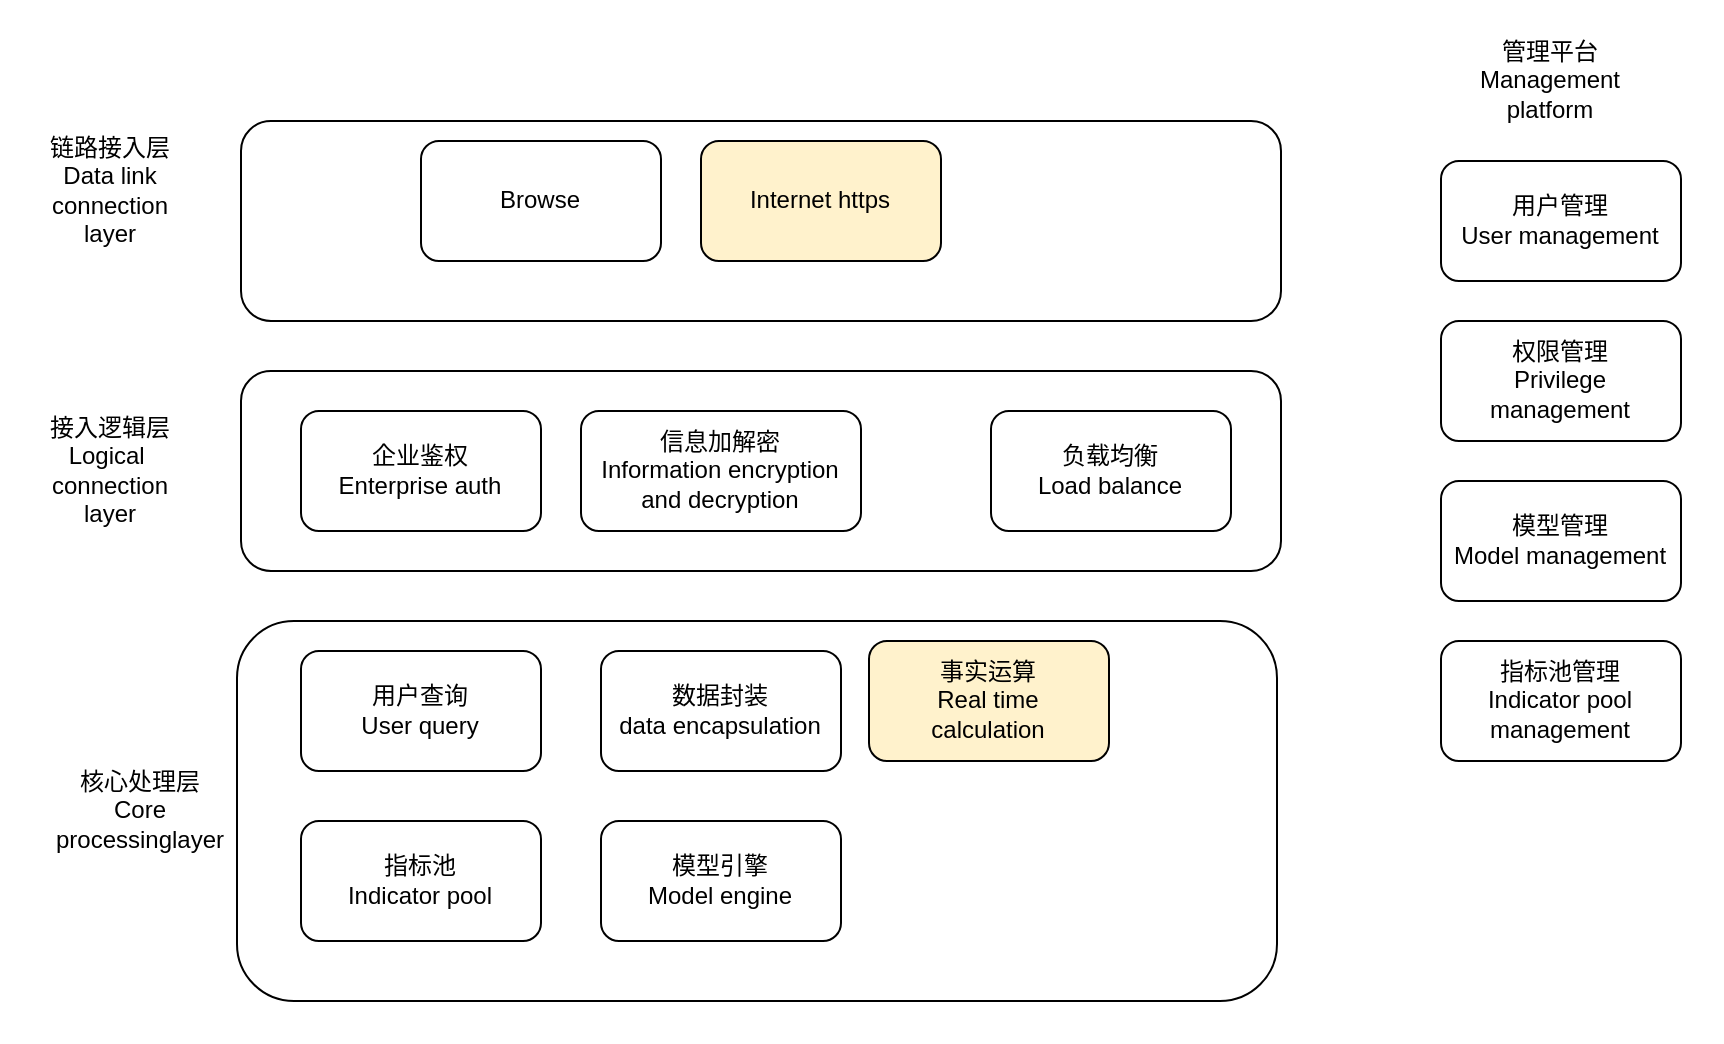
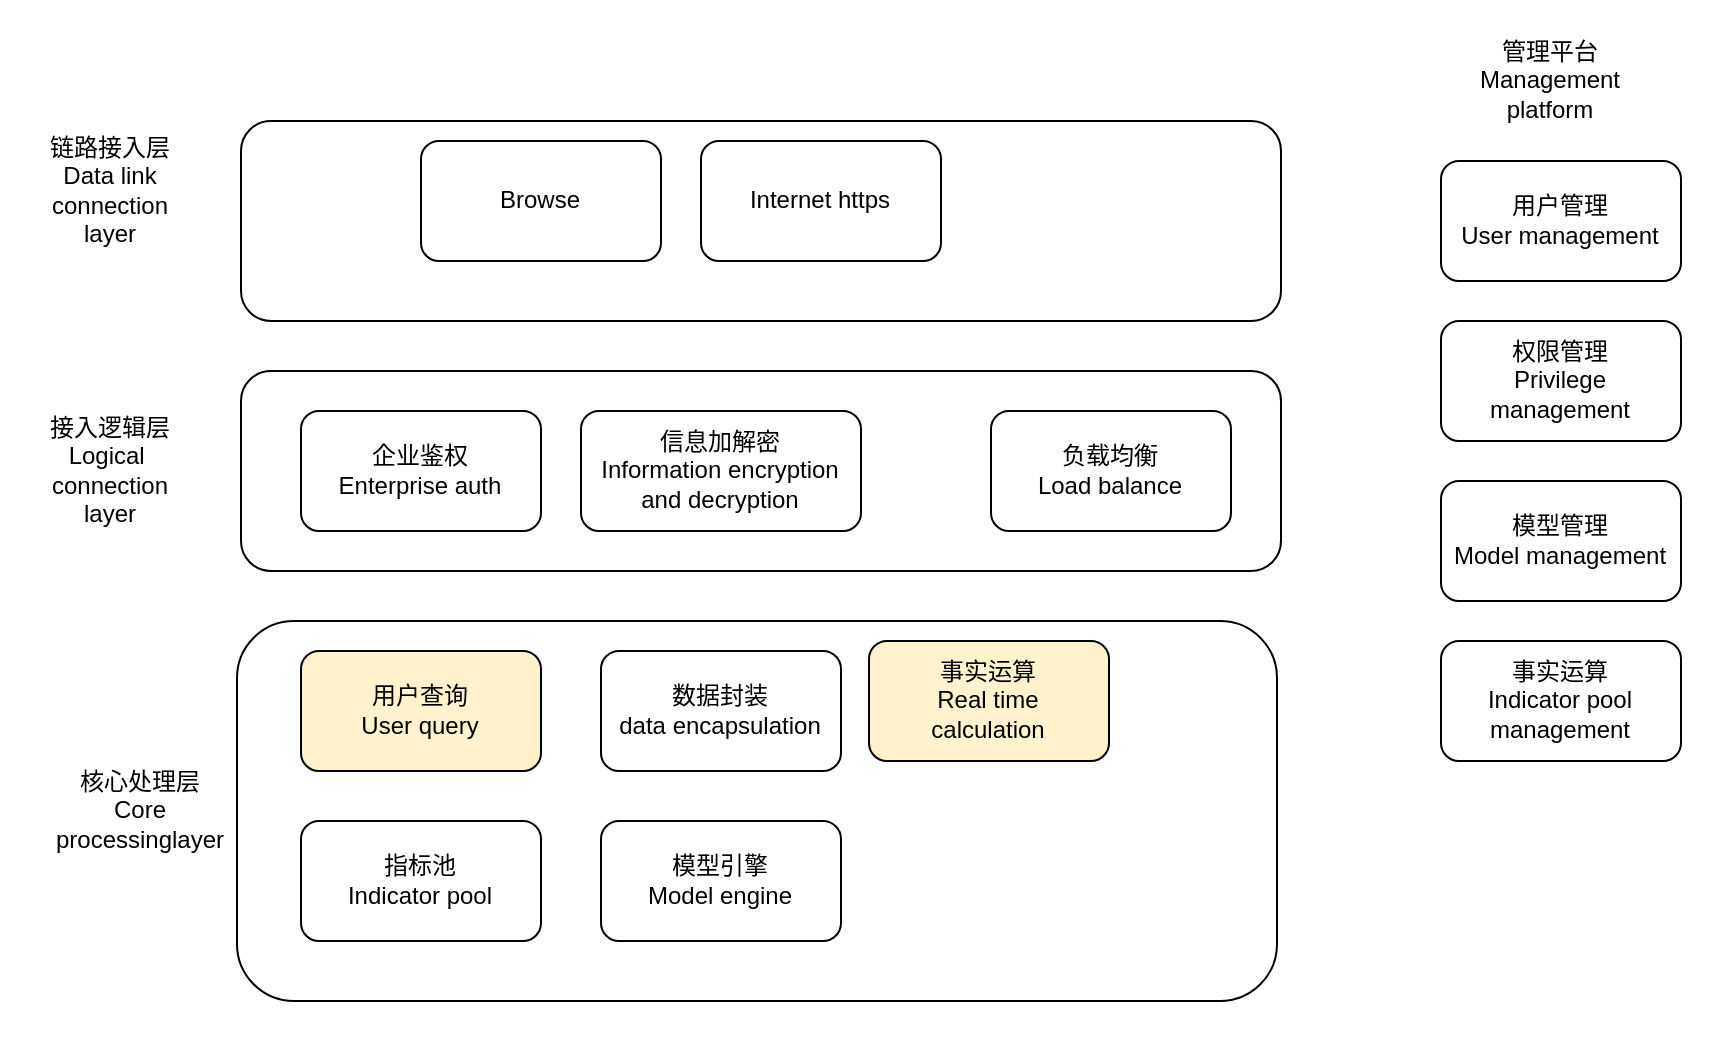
node "Internet https": fillcolor #fff2cc -> #ffffff
node "指标池管理 Indicator pool management": label "指标池管理 Indicator pool management" -> "事实运算 Indicator pool management"
node "用户查询 User query": fillcolor #ffffff -> #fff2cc
